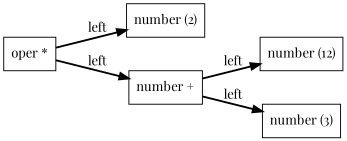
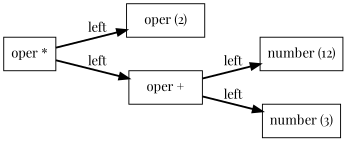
node "number (2)": label "number (2)" -> "oper (2)"
node "number +": label "number +" -> "oper +"
